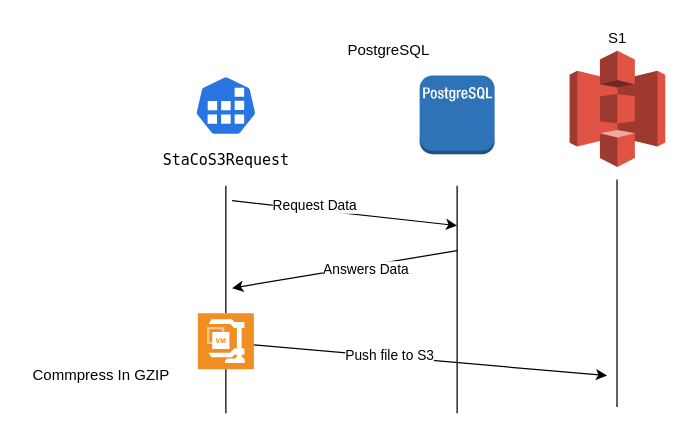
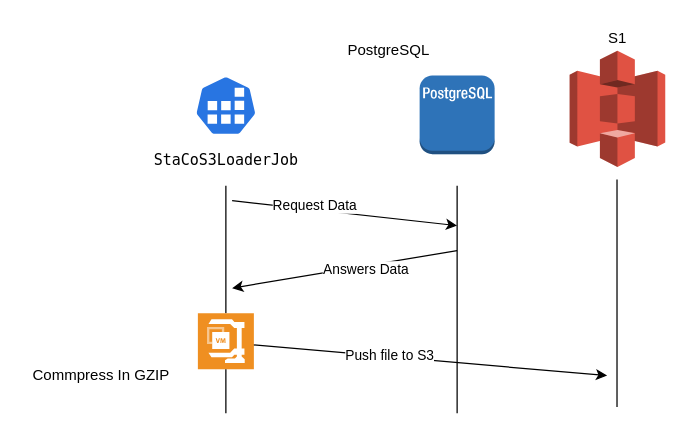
node "StaCoS3Request": label "StaCoS3Request" -> "StaCoS3LoaderJob"
